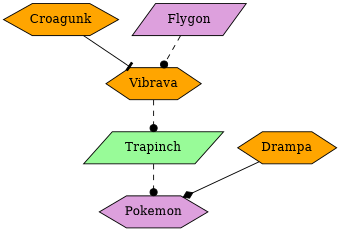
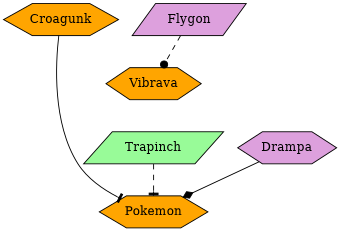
edge "Croagunk" -> "Vibrava": now "Croagunk" -> "Pokemon"
edge "Vibrava" -> "Trapinch": removed
node "Drampa": fillcolor orange -> plum
edge "Trapinch" -> "Pokemon": arrowhead dot -> tee
node "Pokemon": fillcolor plum -> orange
